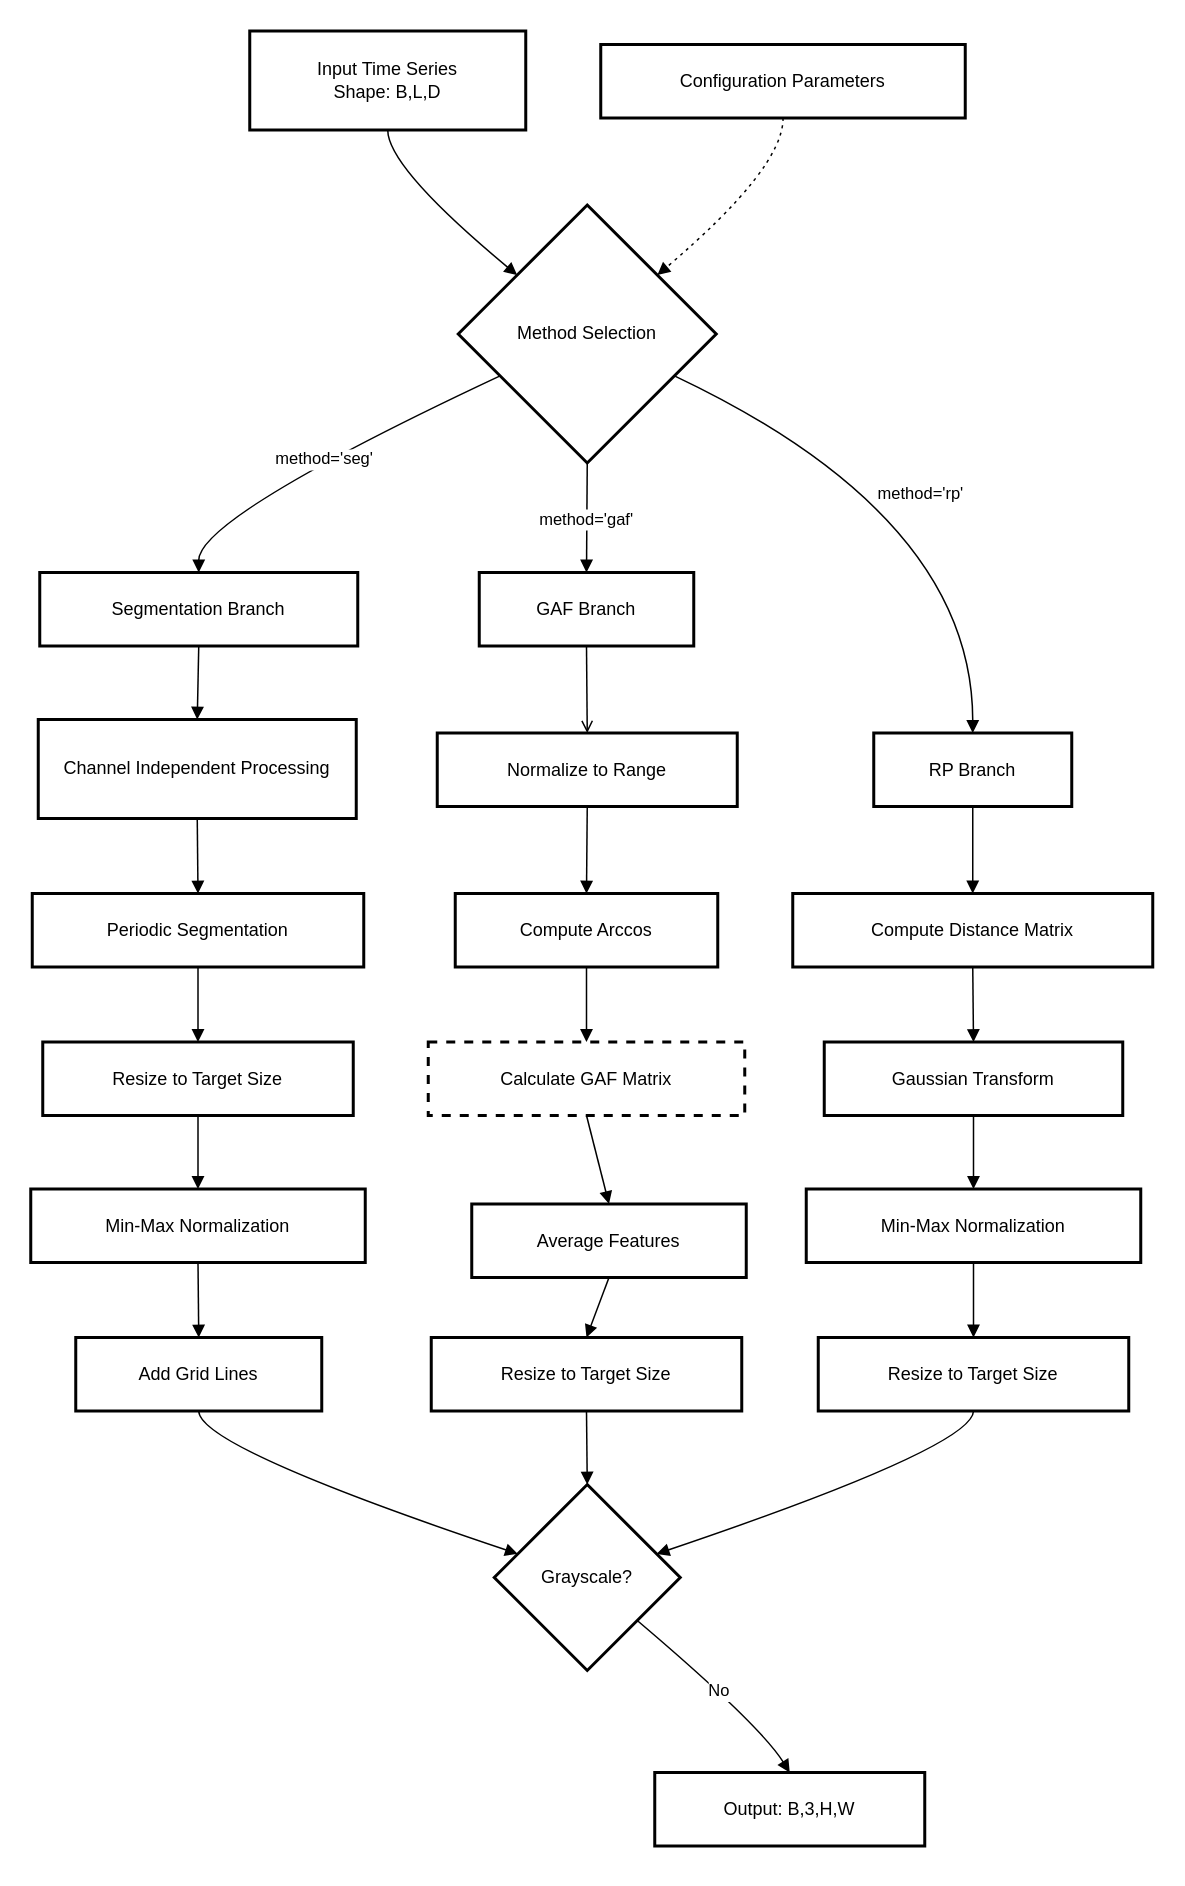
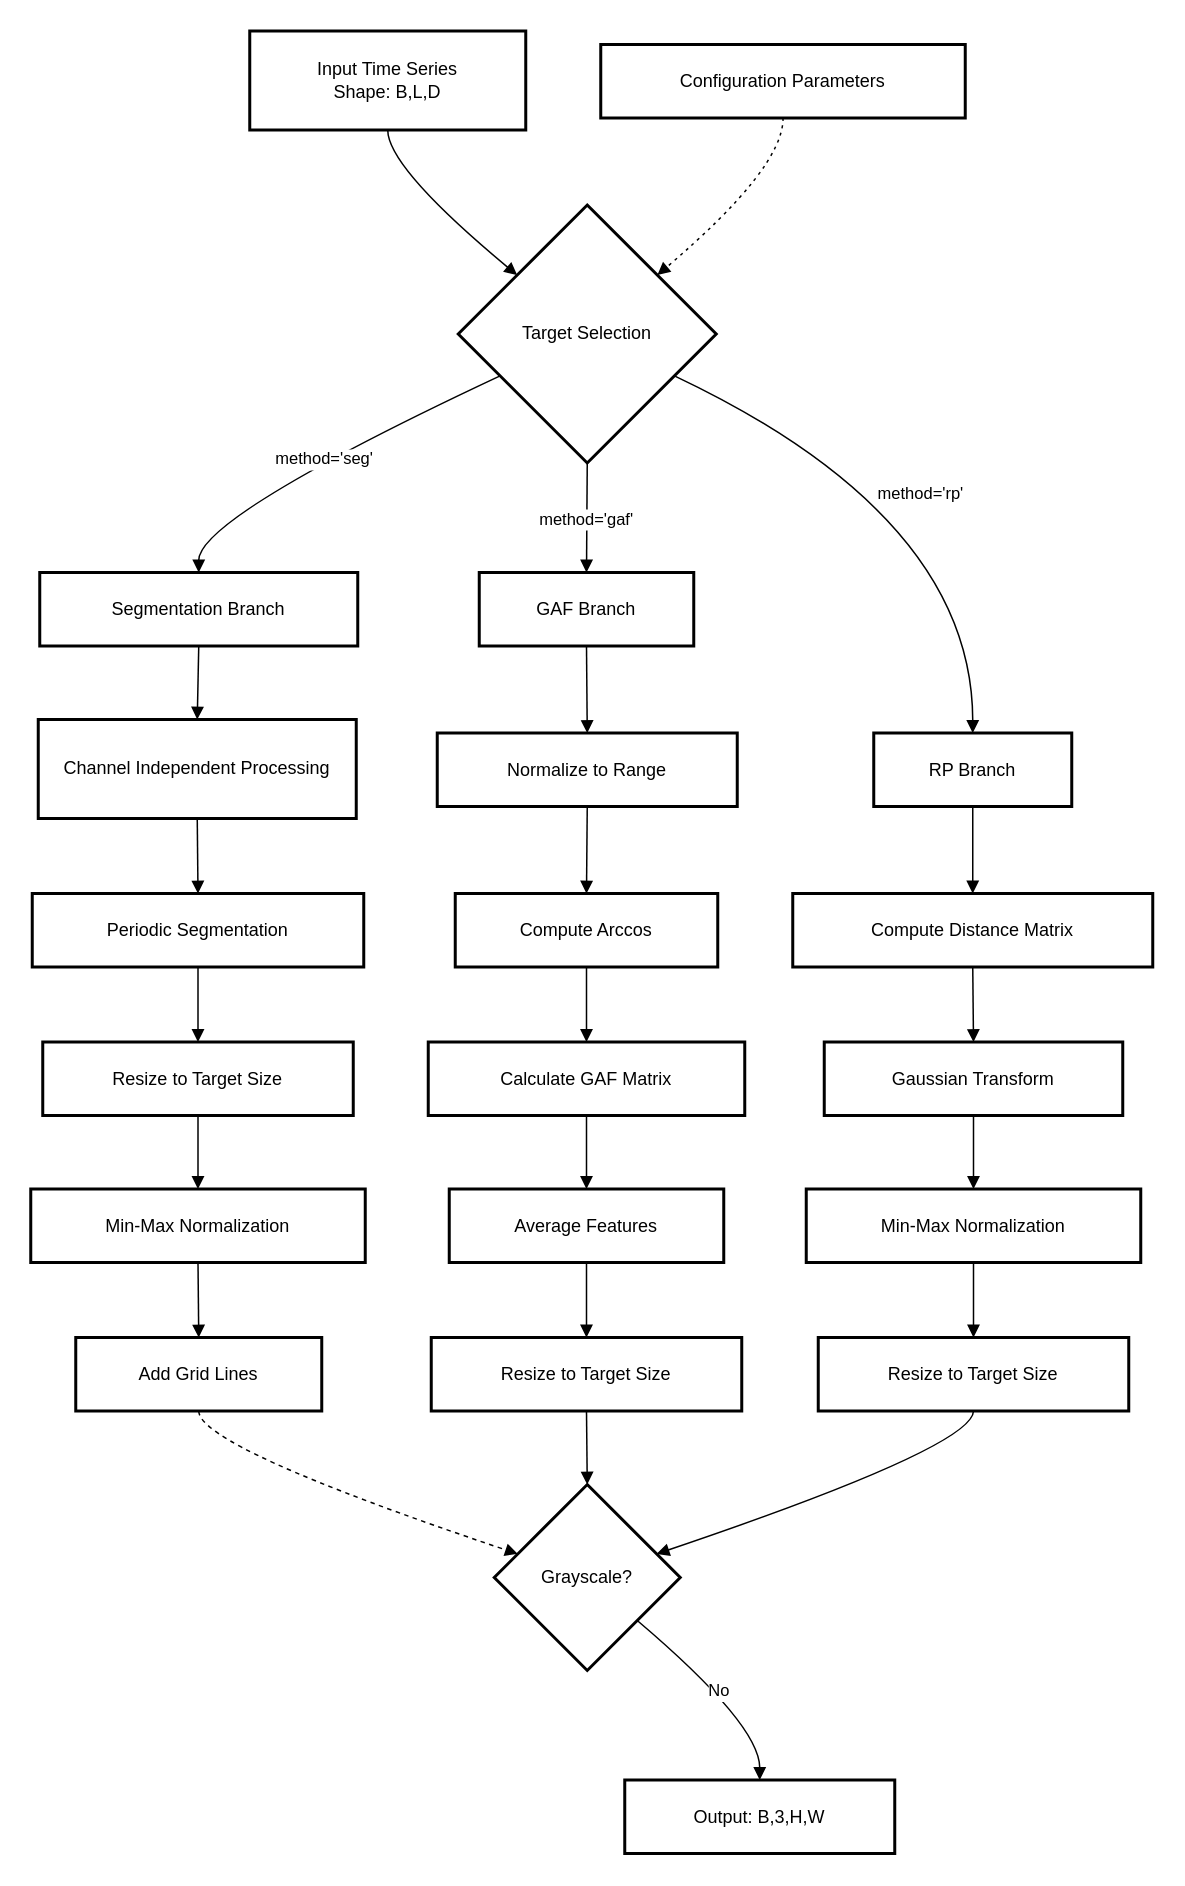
node "Method Selection": label "Method Selection" -> "Target Selection"
edge "GAF Branch" -> "Normalize to Range": arrowhead open -> block
node "Calculate GAF Matrix": style dashed -> solid
node "Average Features": moved (609, 1241) -> (587, 1226)
edge "Add Grid Lines" -> "Grayscale?": style solid -> dashed
node "Output: B,3,H,W": moved (790, 1809) -> (760, 1817)
